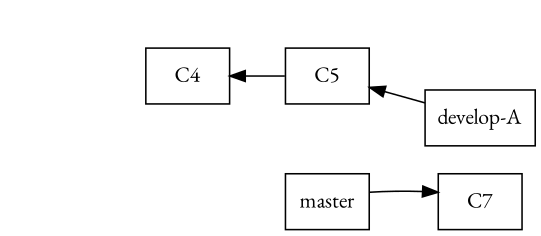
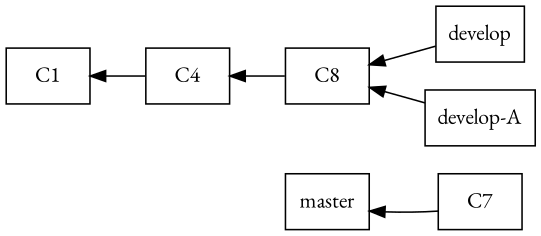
node "develop": added
node "C1": added
node "C5": label "C5" -> "C8"
edge "master" -> "C7": reversed
